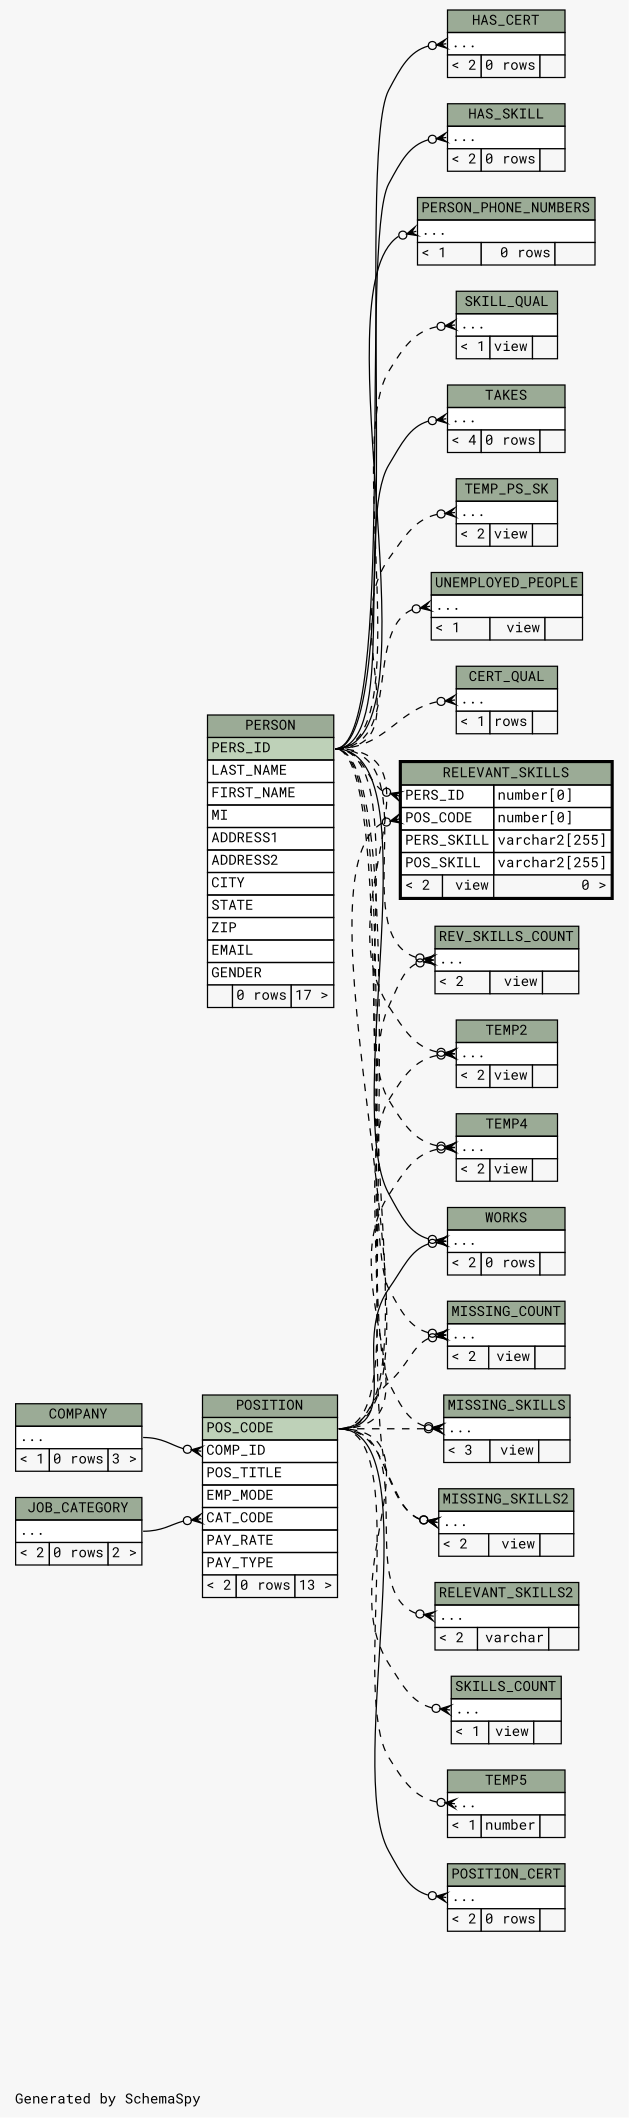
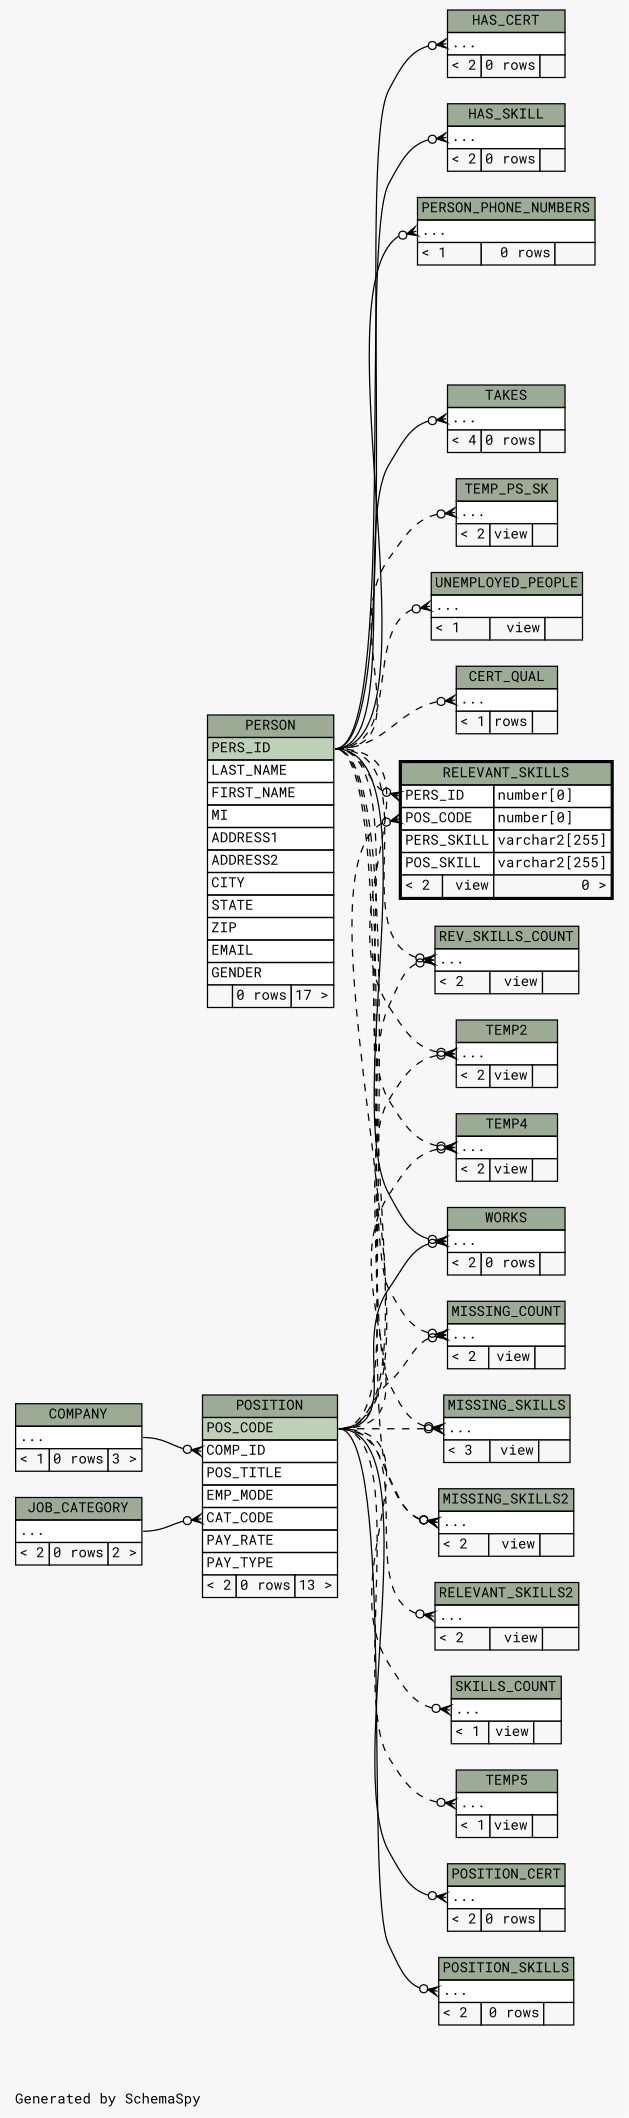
node "SKILL_QUAL": removed
node "RELEVANT_SKILLS2": text "varchar" -> "view"
node "TEMP5": text "number" -> "view"
node "POSITION_SKILLS": added
